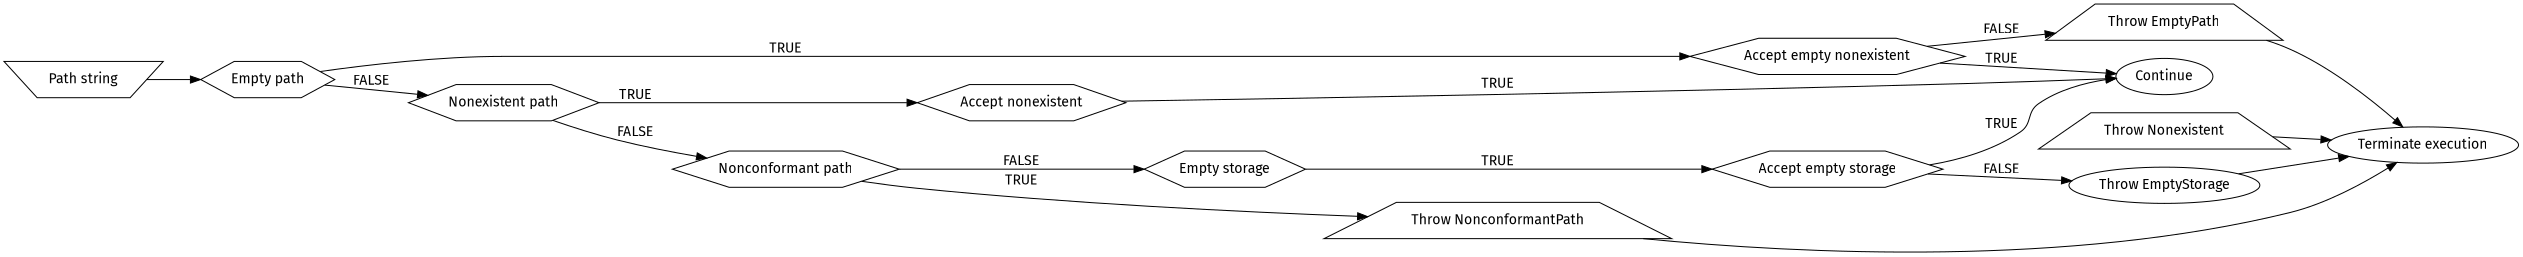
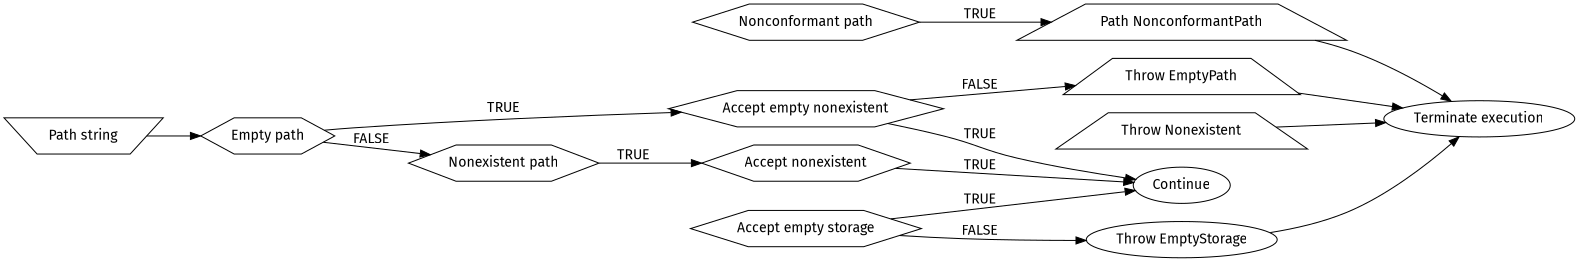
edge "Nonexistent path" -> "Nonconformant path": removed, label "FALSE"
node "Empty storage": removed
node "Throw NonconformantPath": label "Throw NonconformantPath" -> "Path NonconformantPath"
